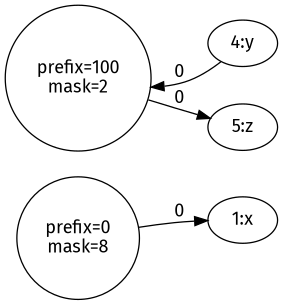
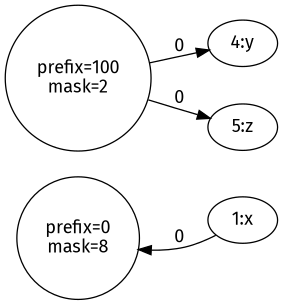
edge "4:y" -> "prefix=100 mask=2": reversed
edge "prefix=0 mask=8" -> "1:x": reversed
